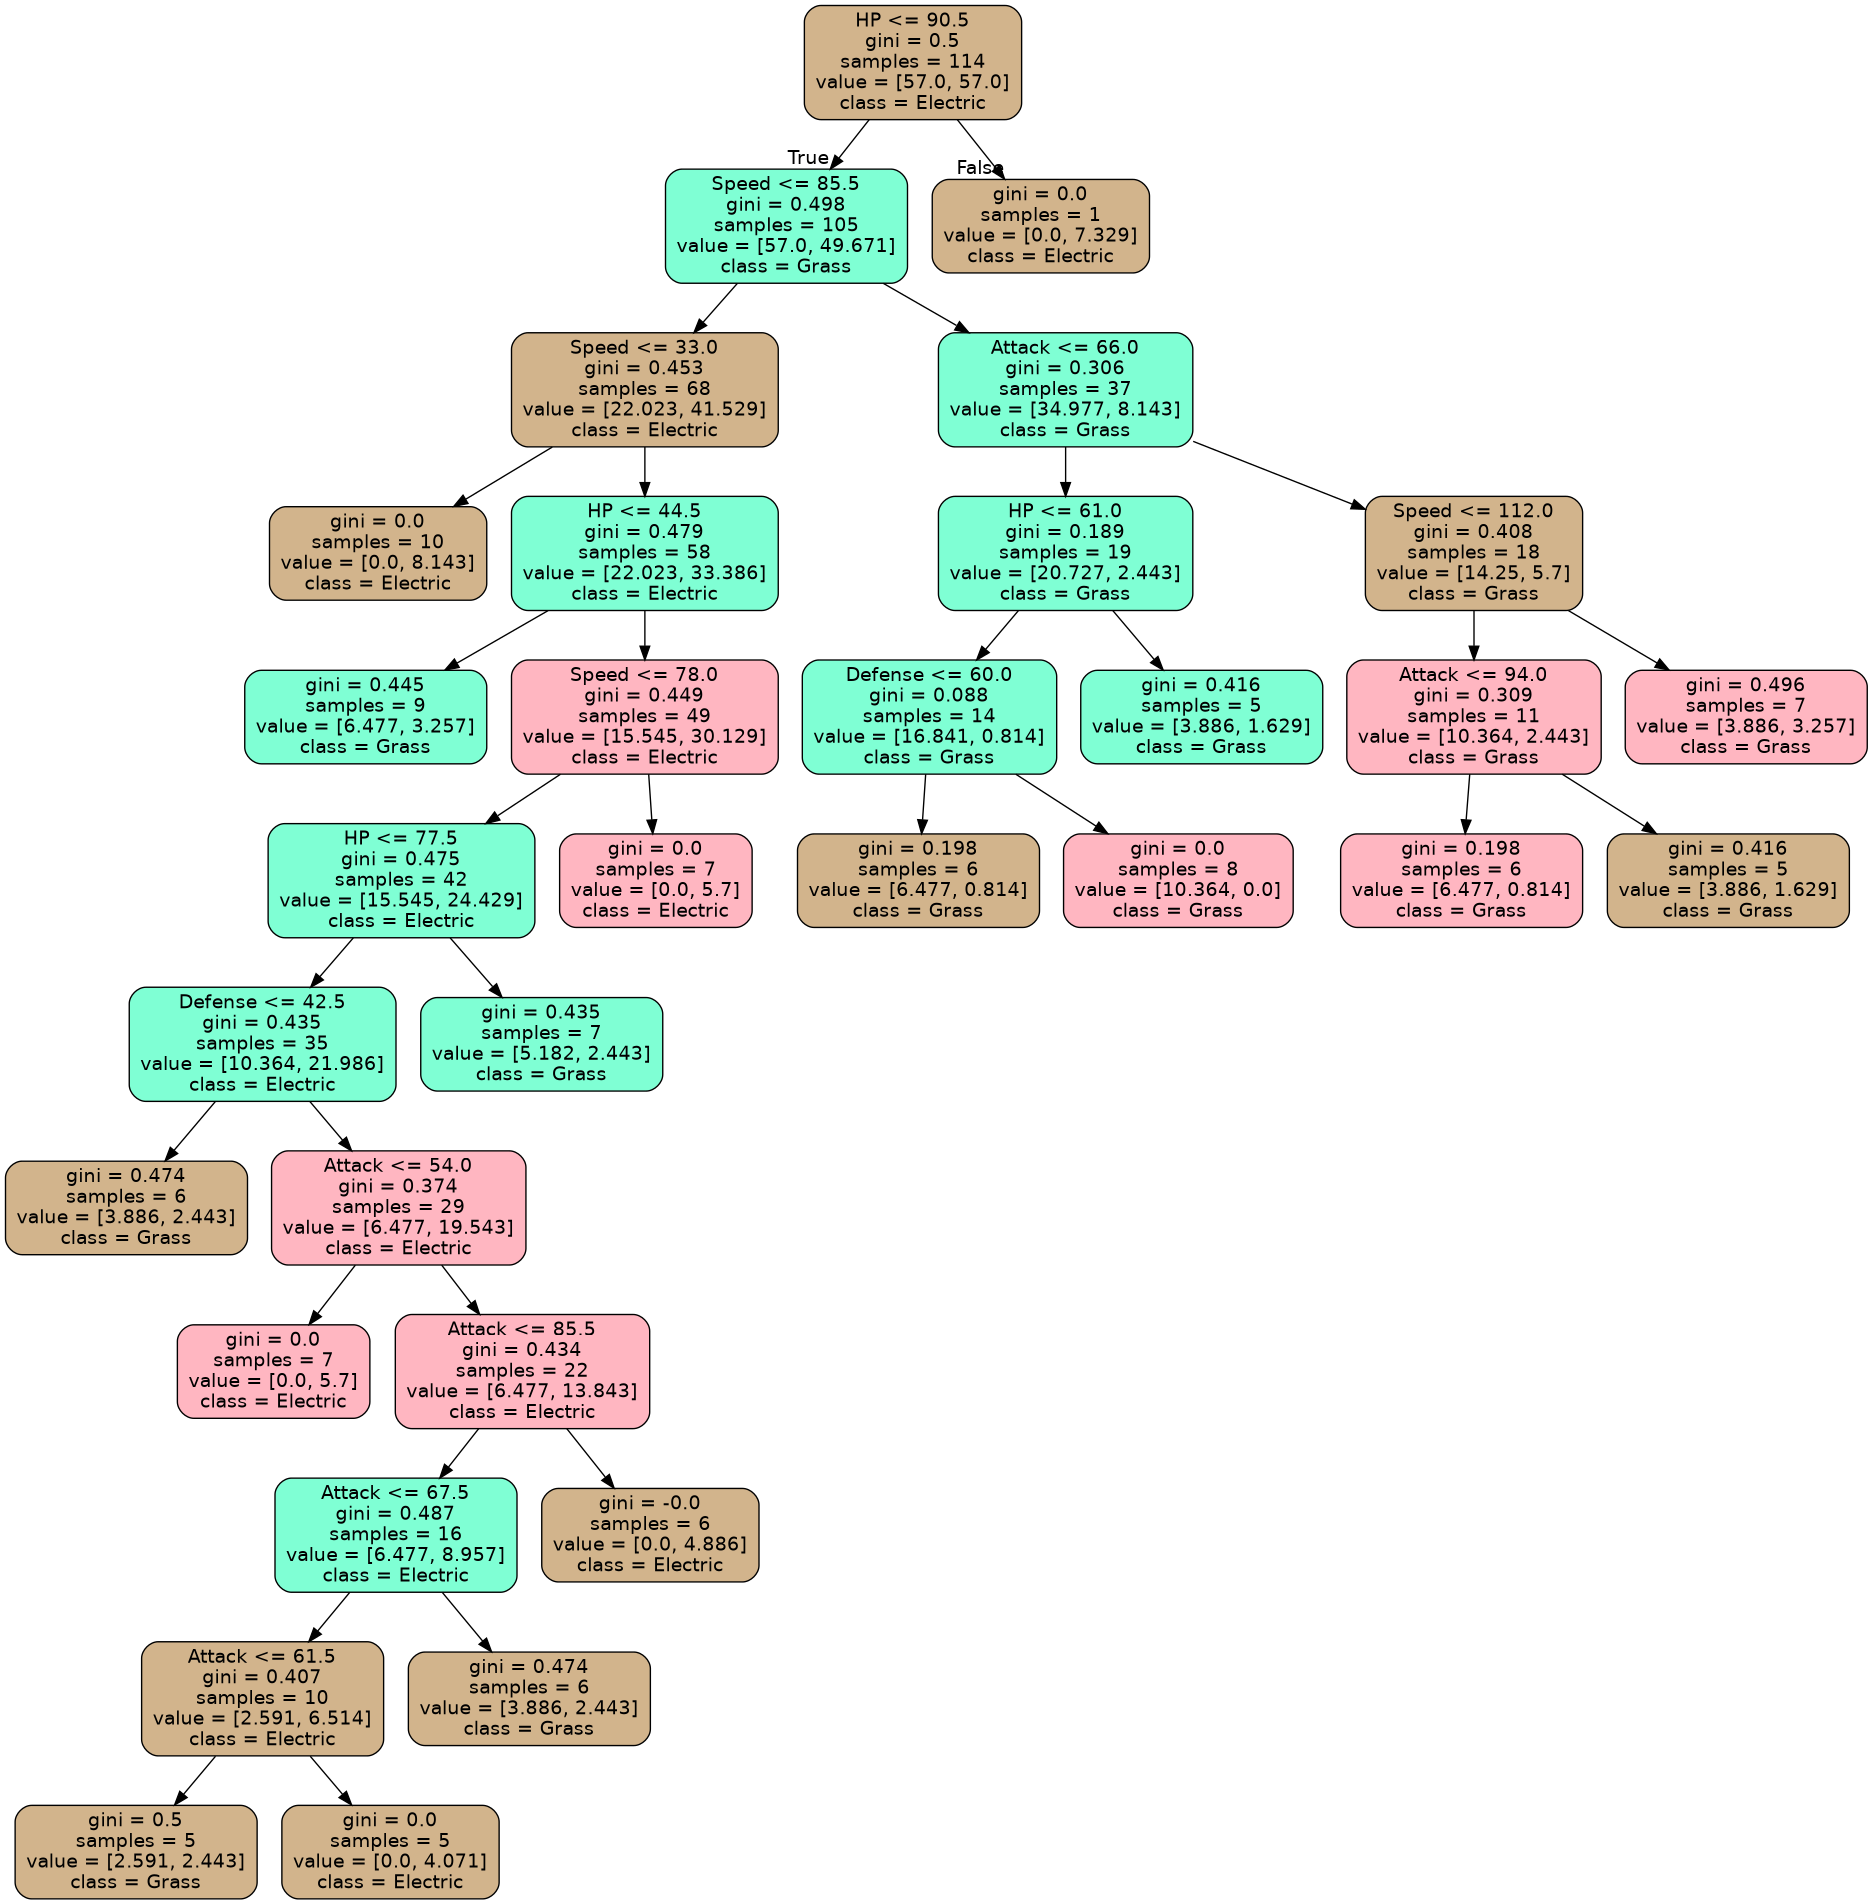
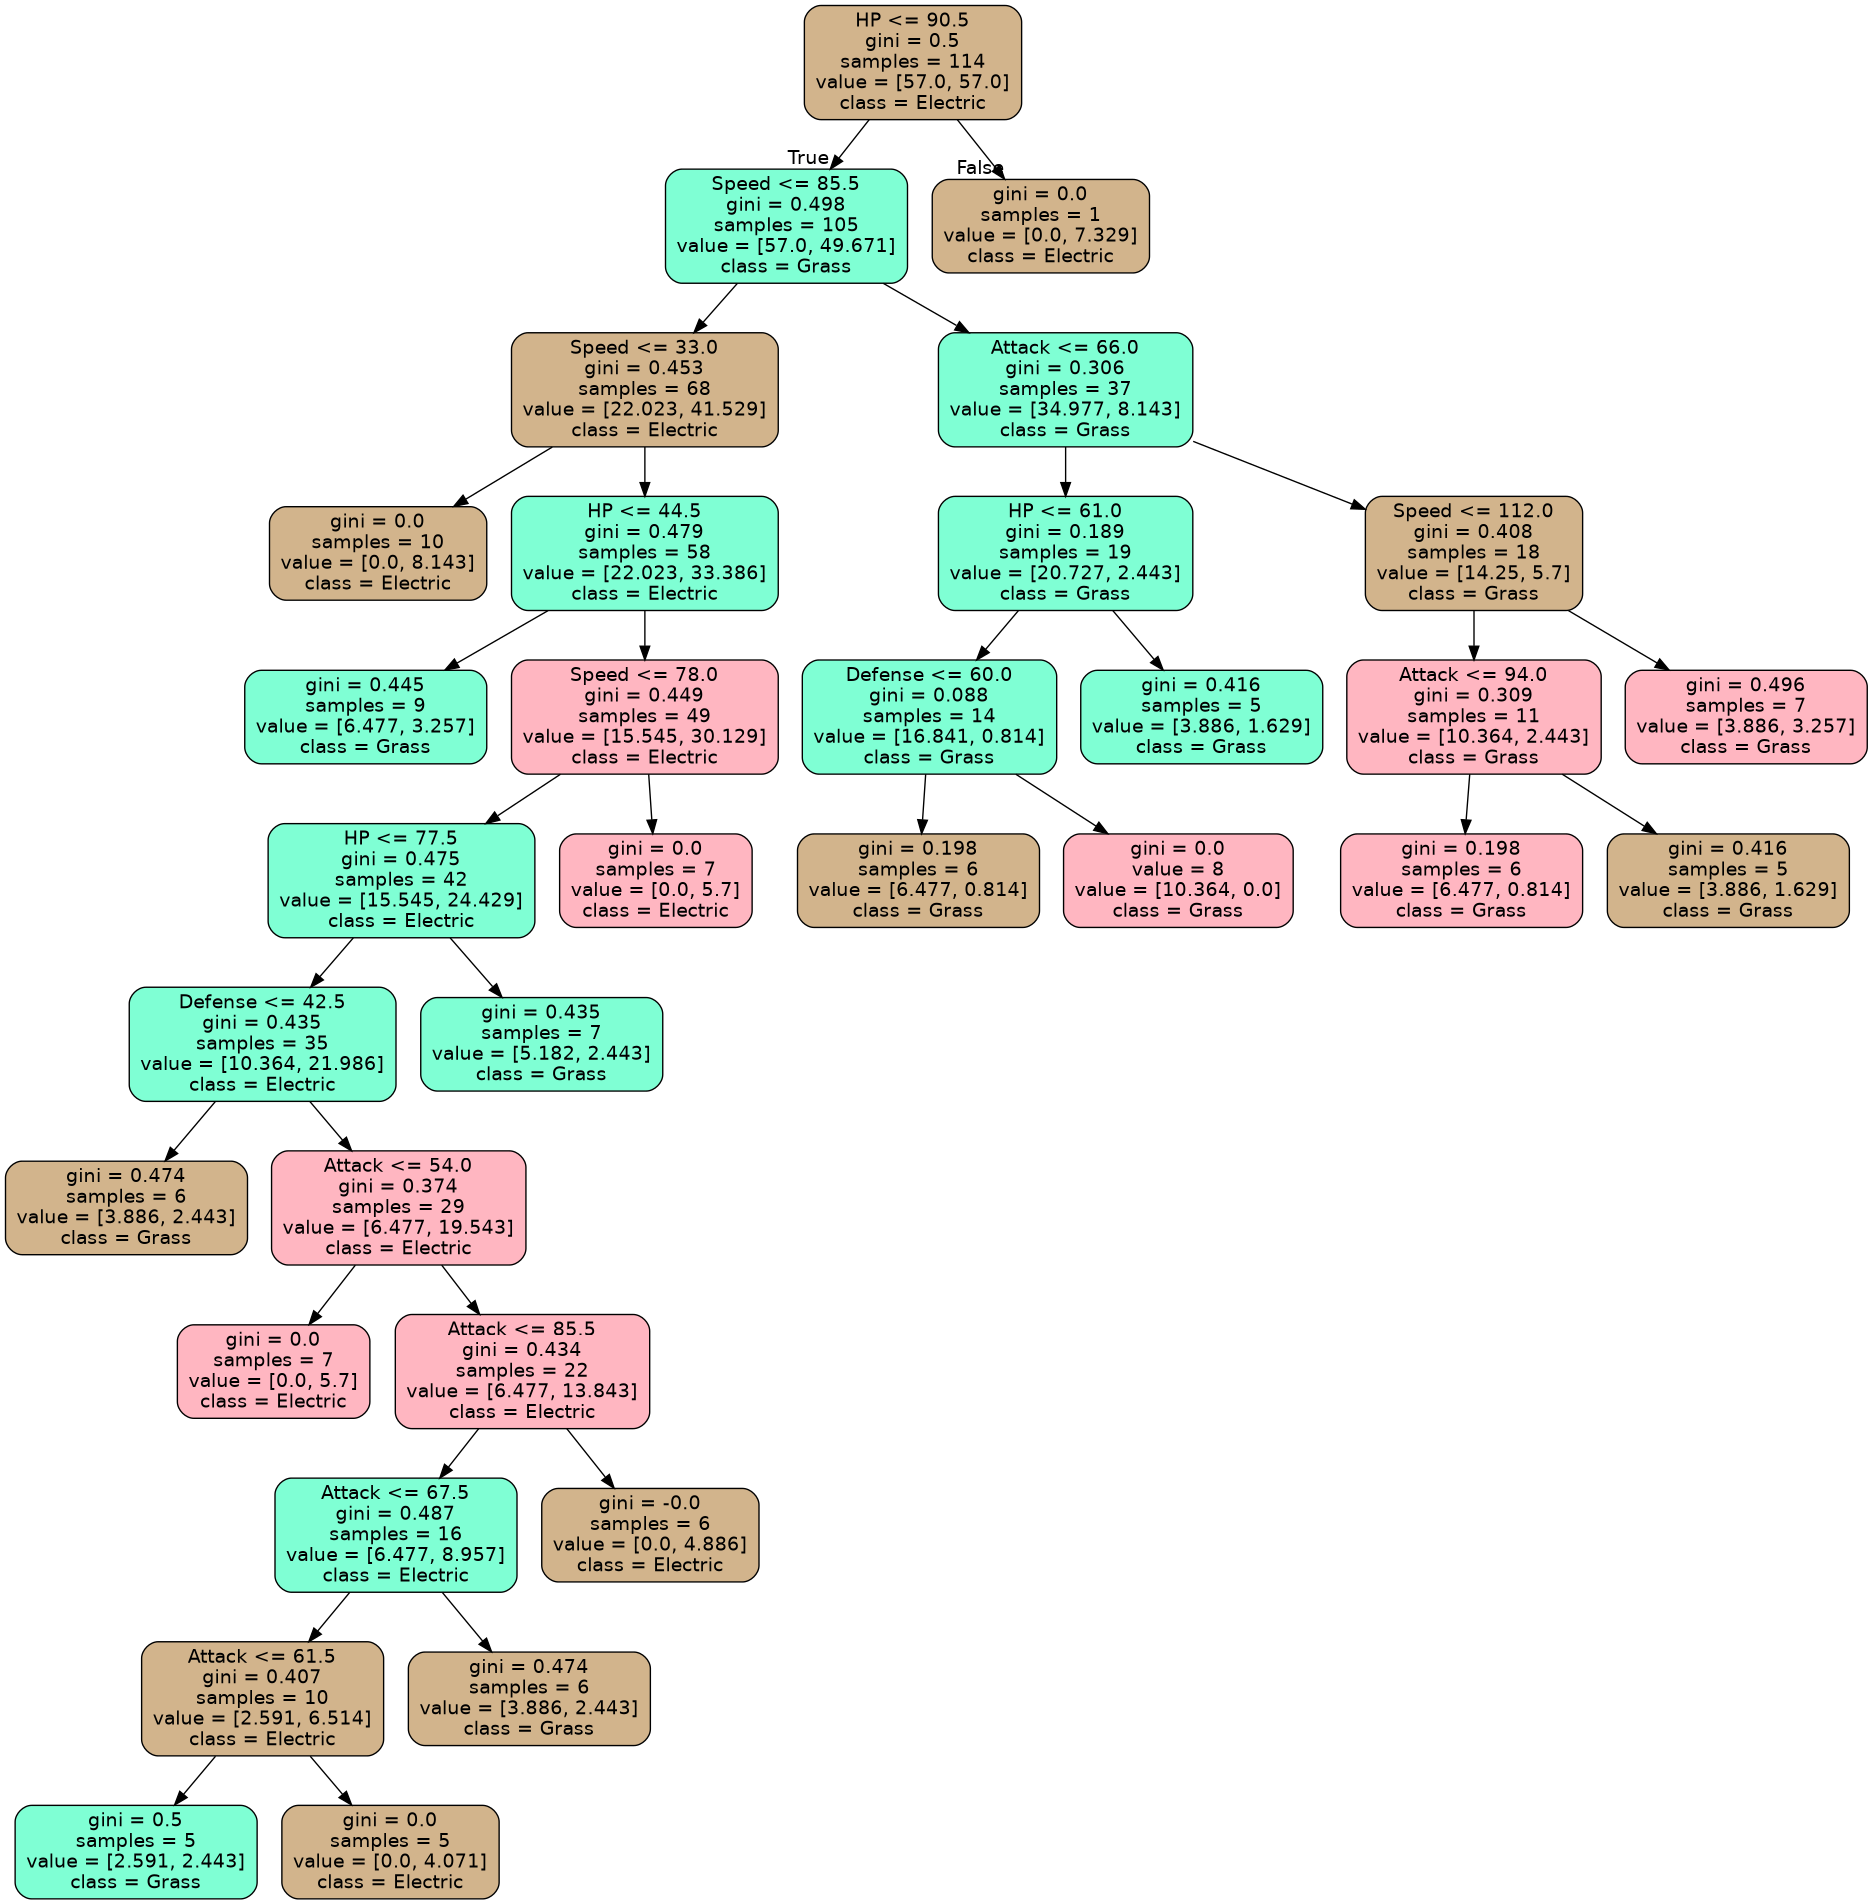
node "gini = 0.0 samples = 8 value = [10.364, 0.0] class = Grass": label "gini = 0.0 samples = 8 value = [10.364, 0.0] class = Grass" -> "gini = 0.0 value = 8 value = [10.364, 0.0] class = Grass"
node "gini = 0.5 samples = 5 value = [2.591, 2.443] class = Grass": fillcolor tan -> aquamarine
